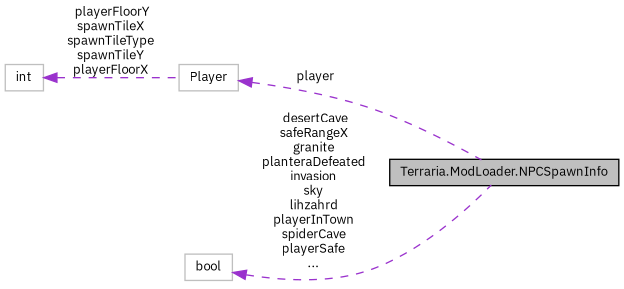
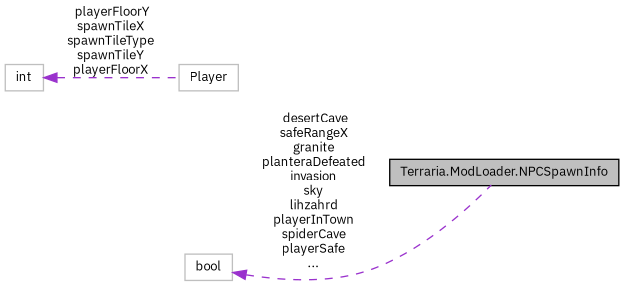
edge "Terraria.ModLoader.NPCSpawnInfo" -> "Player": removed, label "player"
